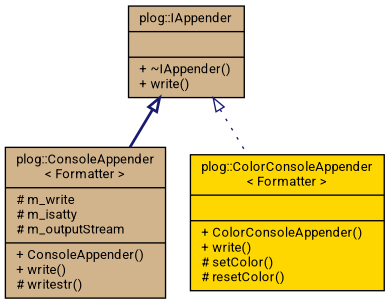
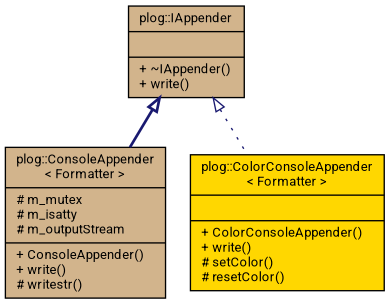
node "plog::ConsoleAppender": text "# m_write" -> "# m_mutex"
